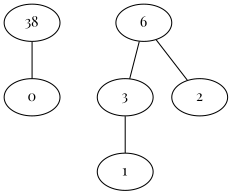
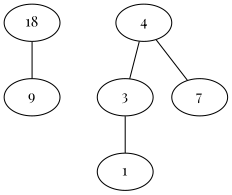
node "38": label "38" -> "18"
node "6": label "6" -> "4"
node "0": label "0" -> "9"
node "2": label "2" -> "7"
